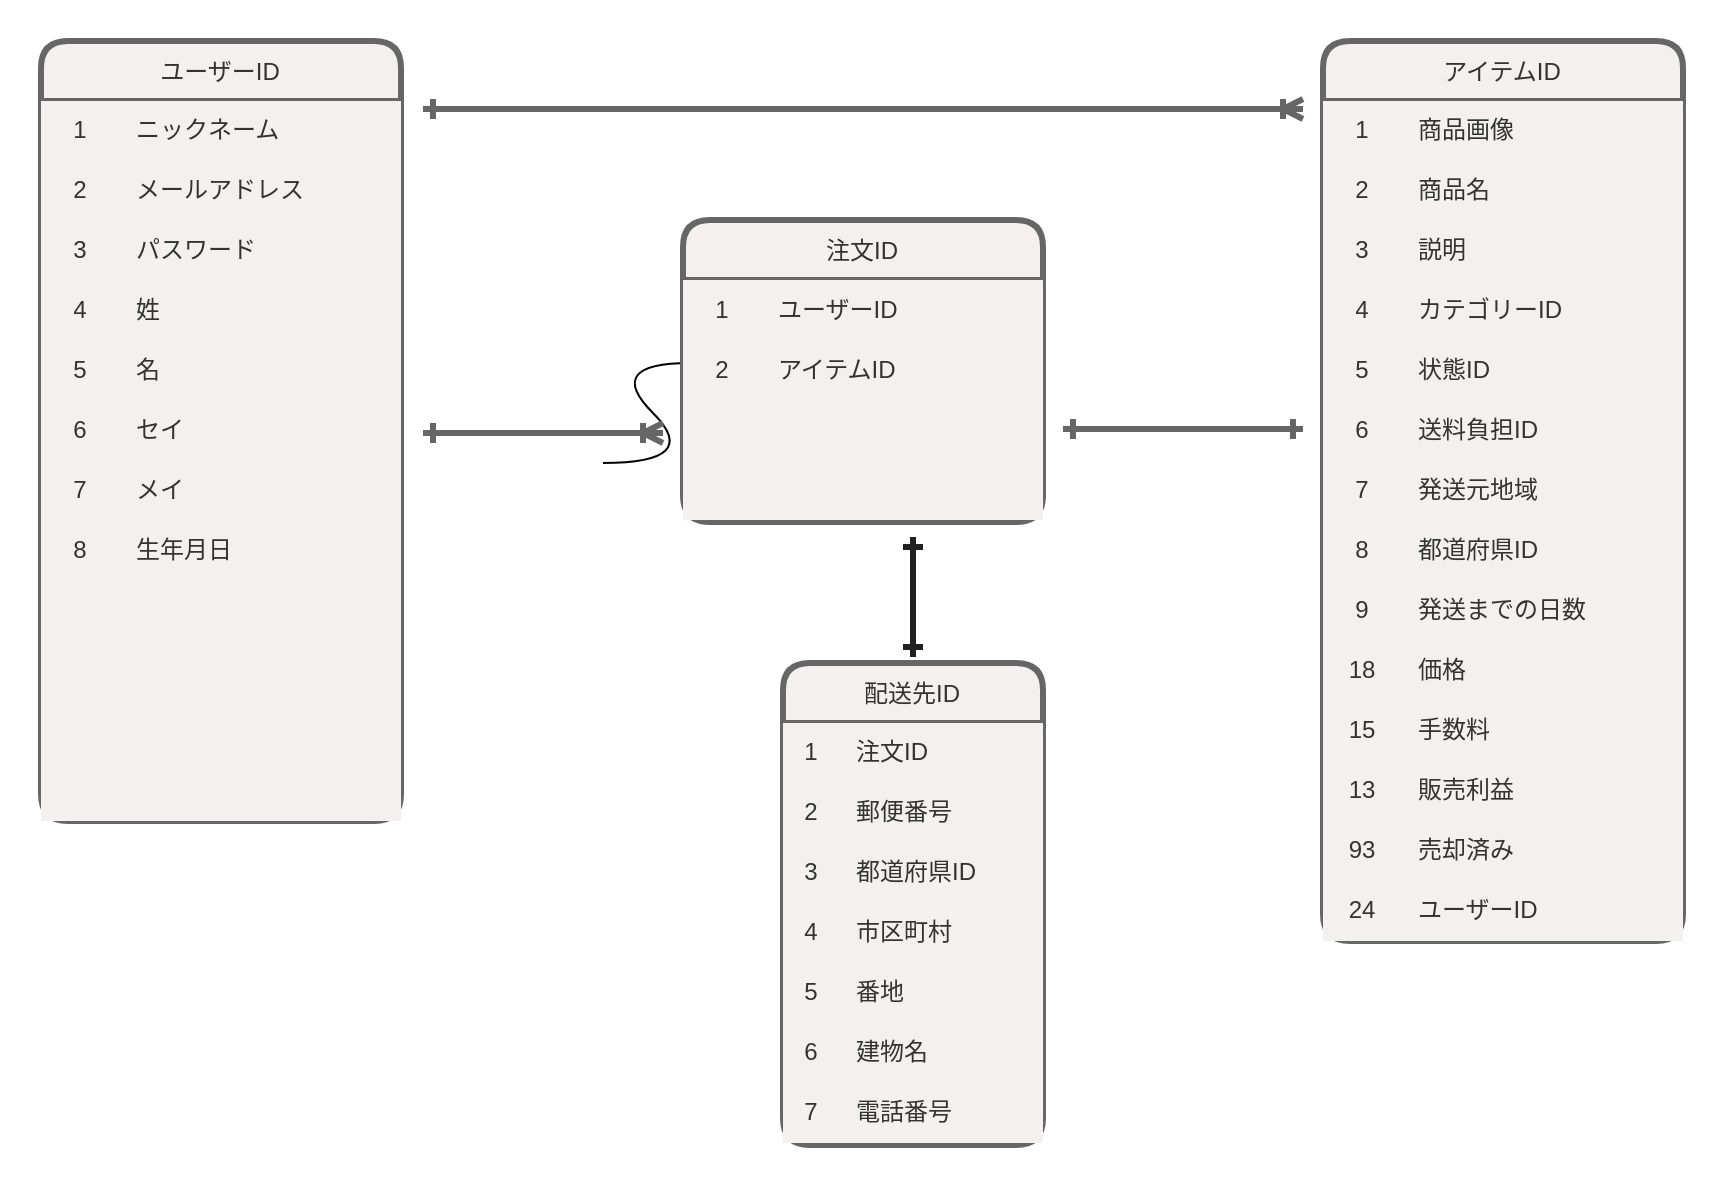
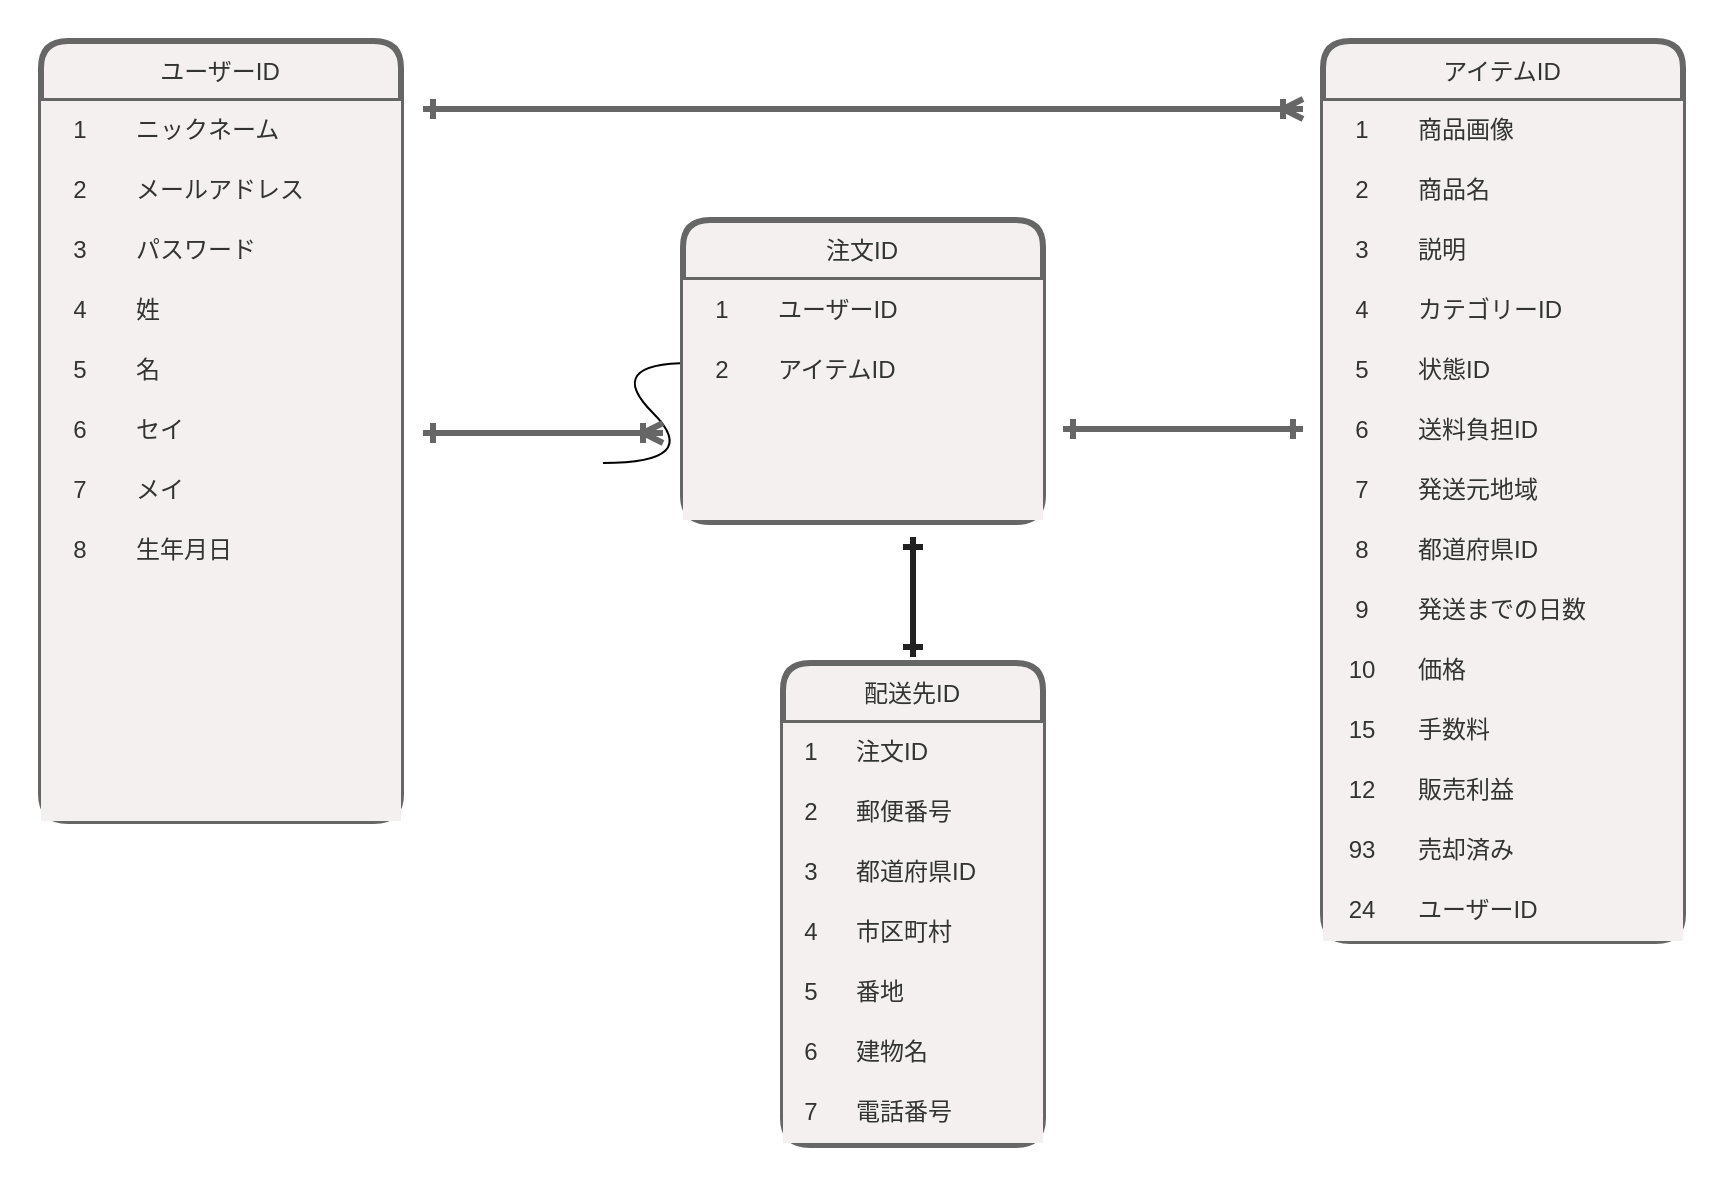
node "18": label "18" -> "10"
node "13": label "13" -> "12"
